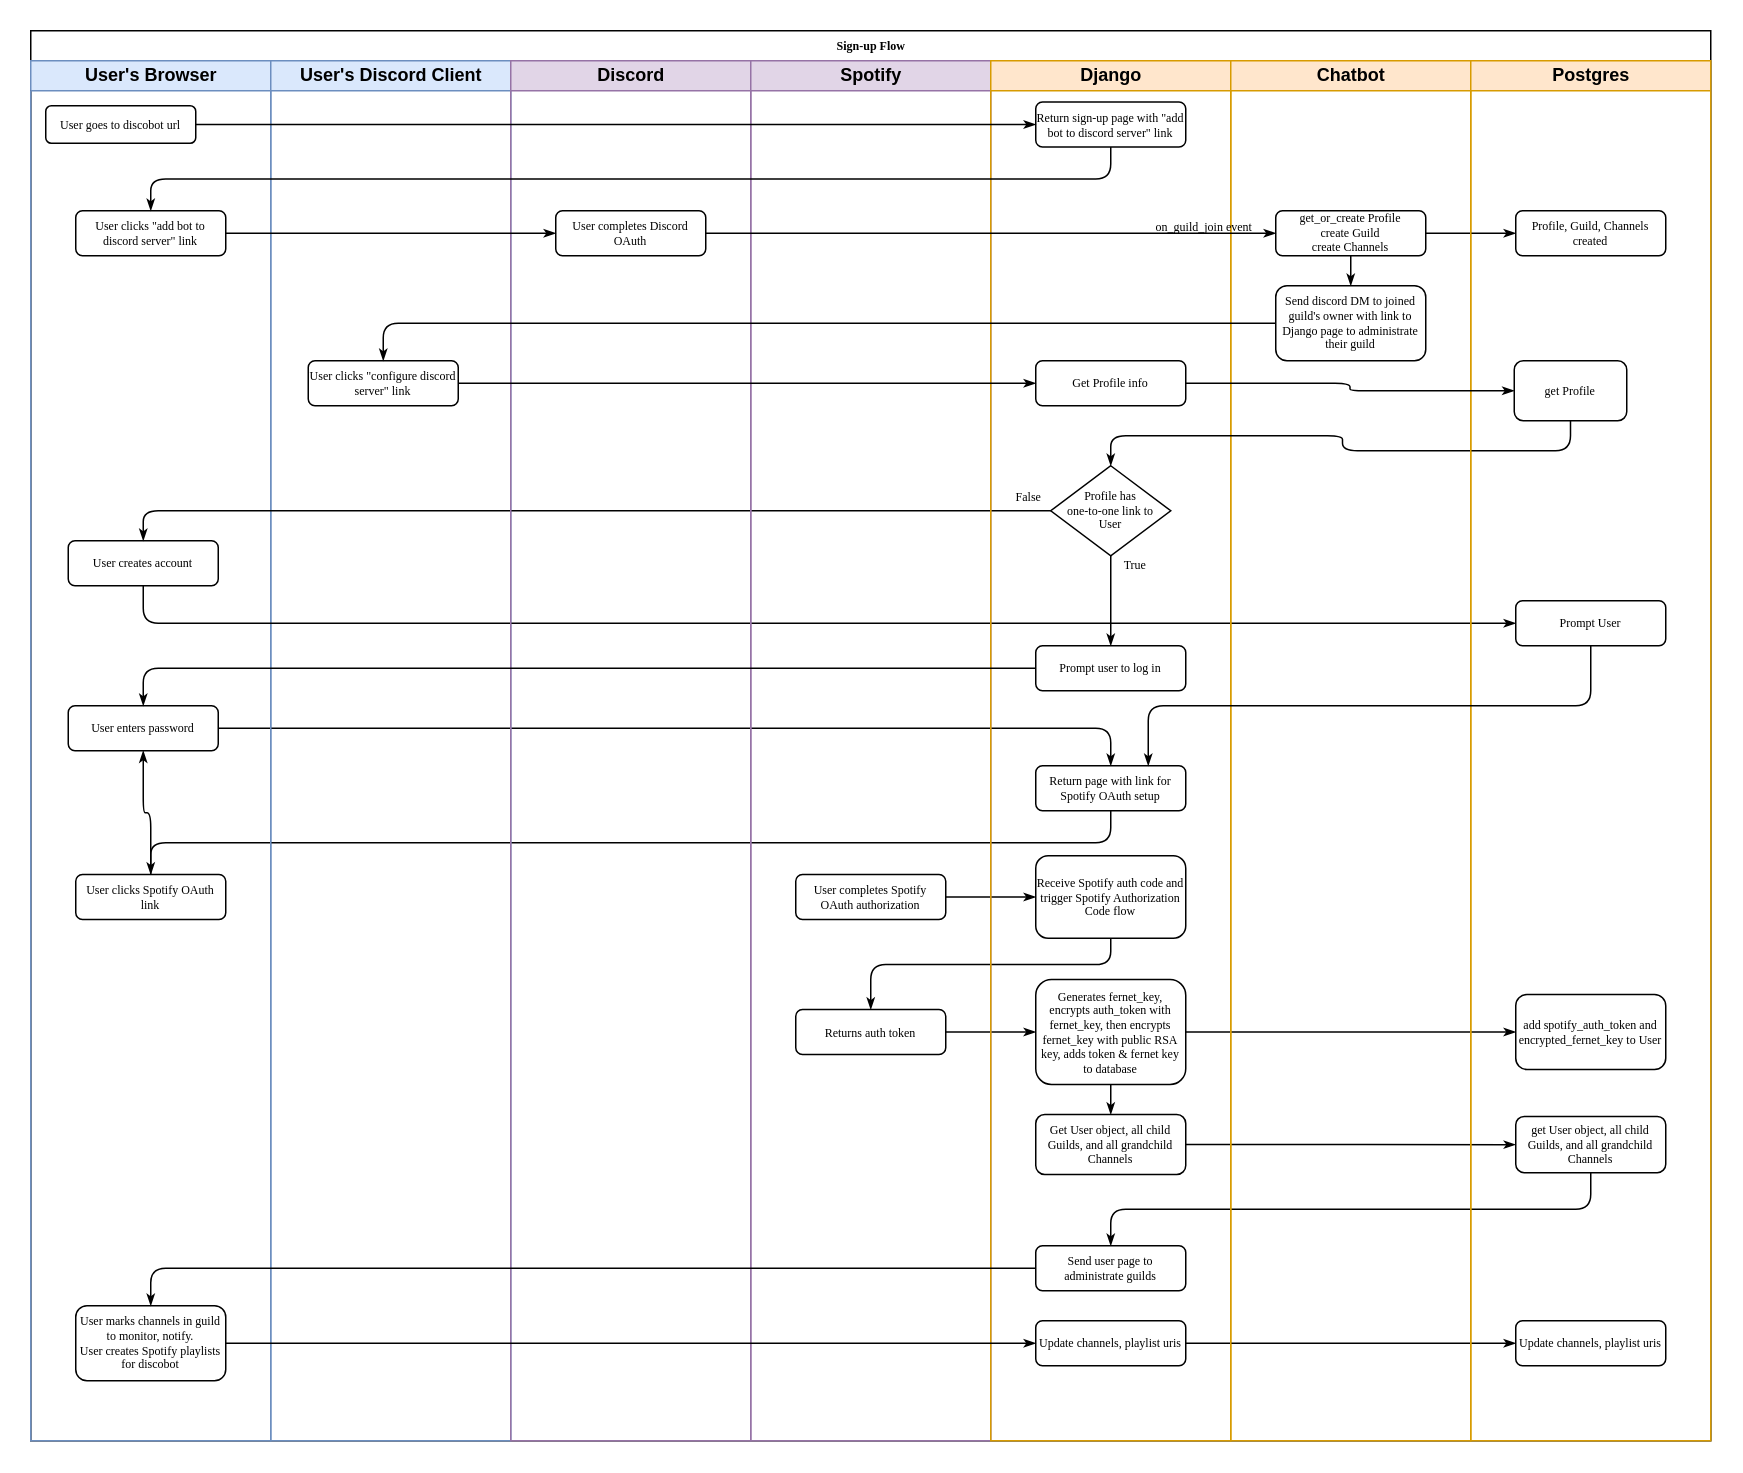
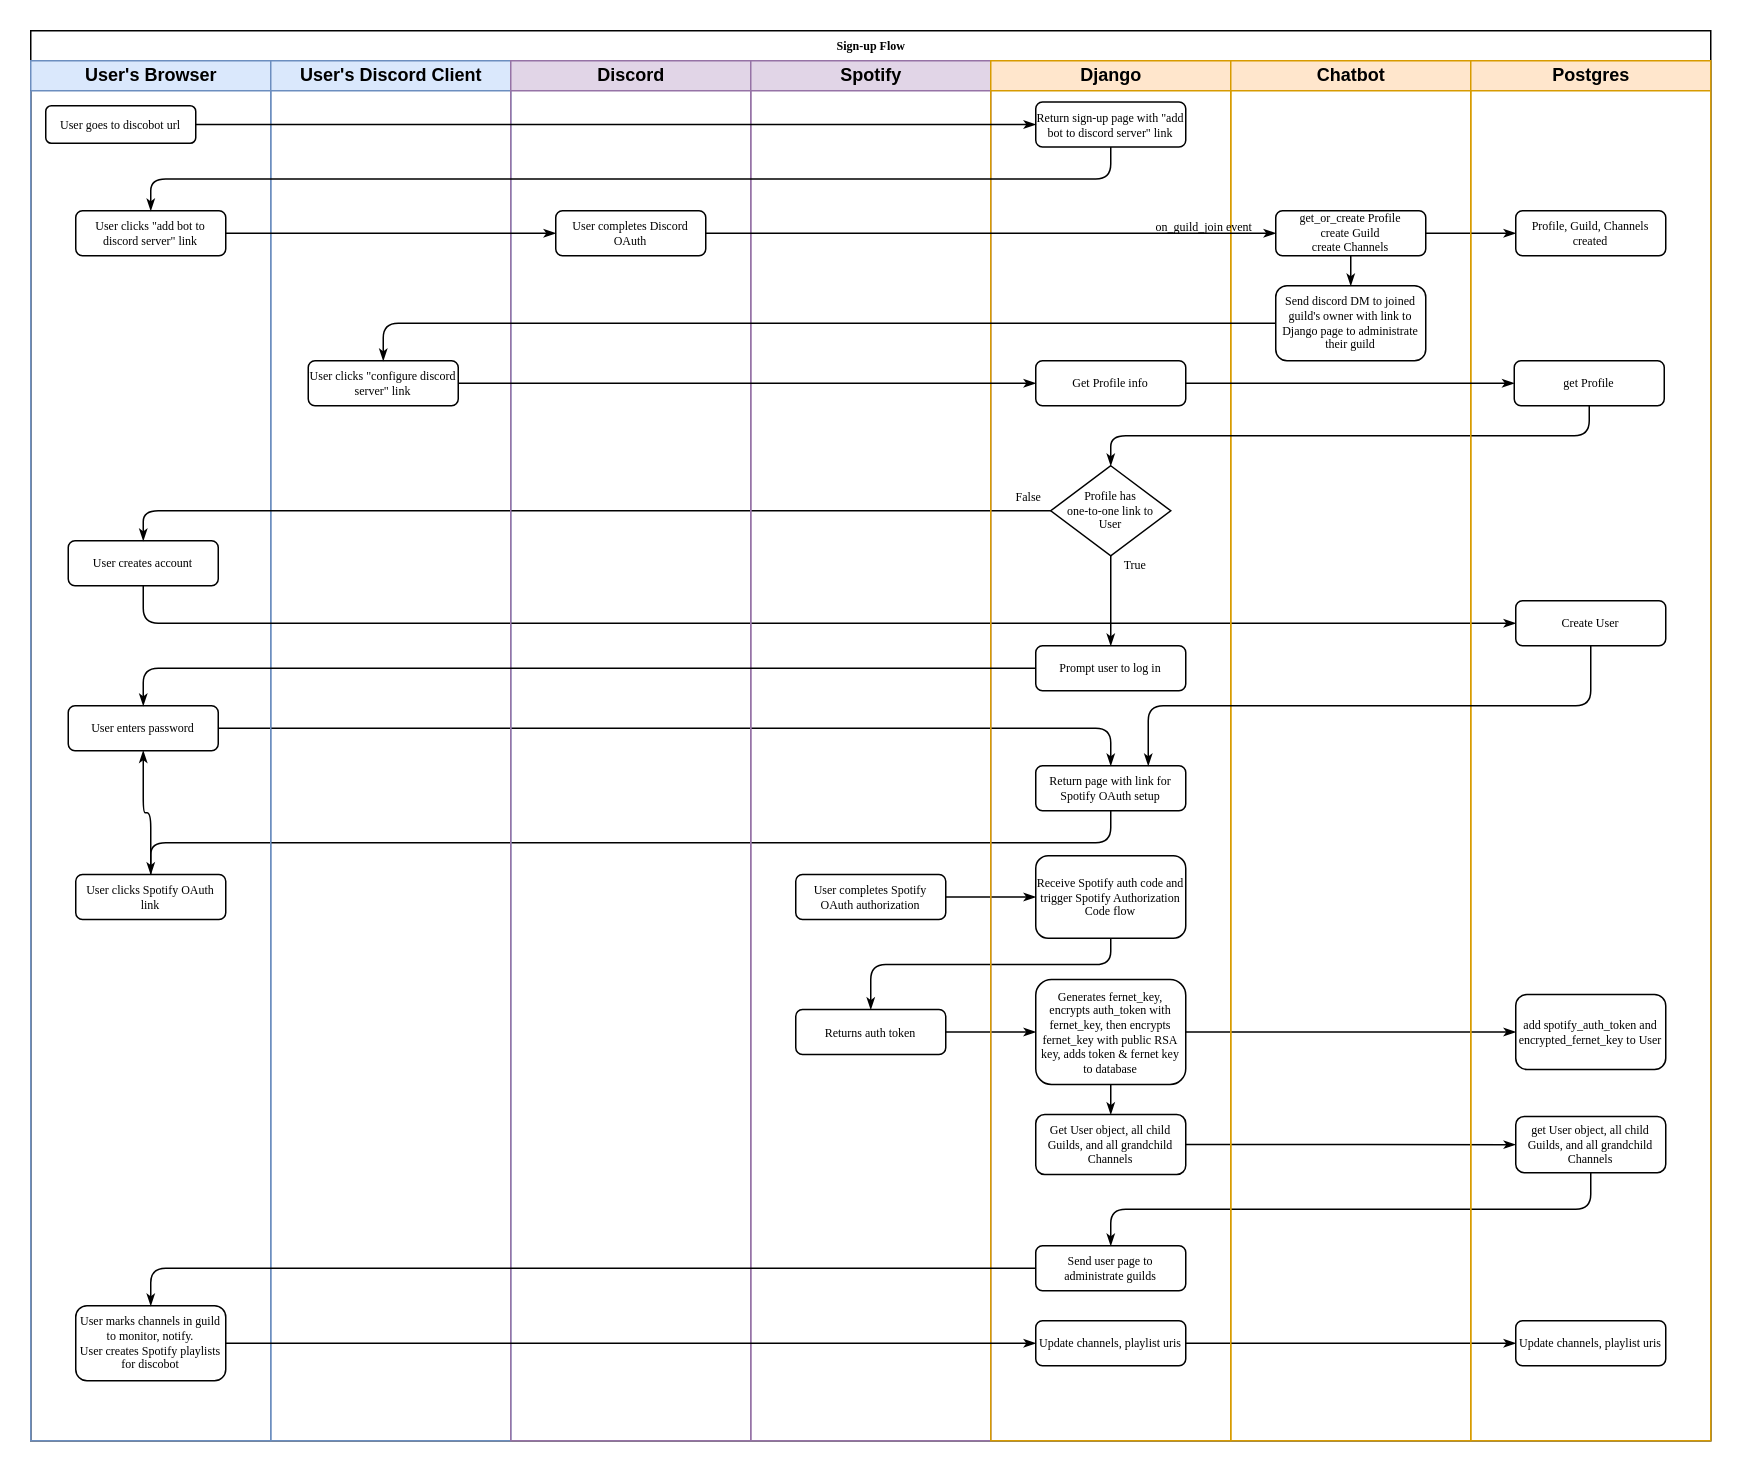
node "get Profile": size 113x60 -> 150x45
node "Prompt User": label "Prompt User" -> "Create User"
